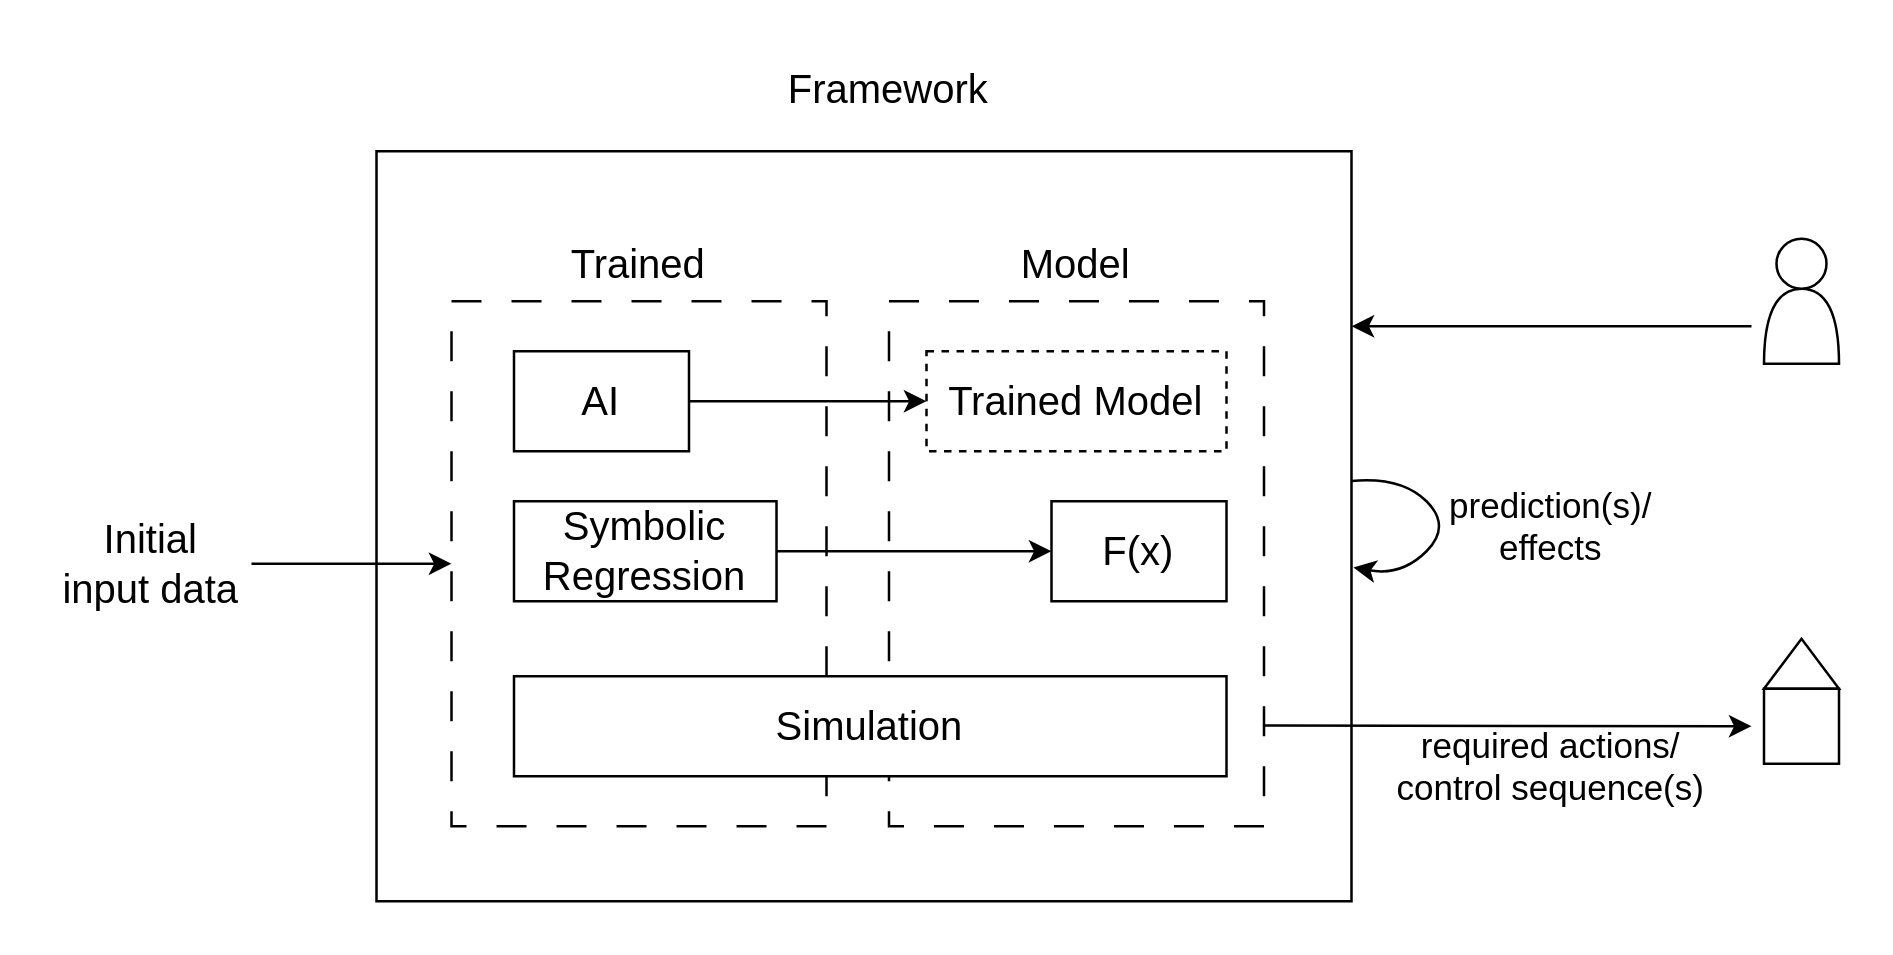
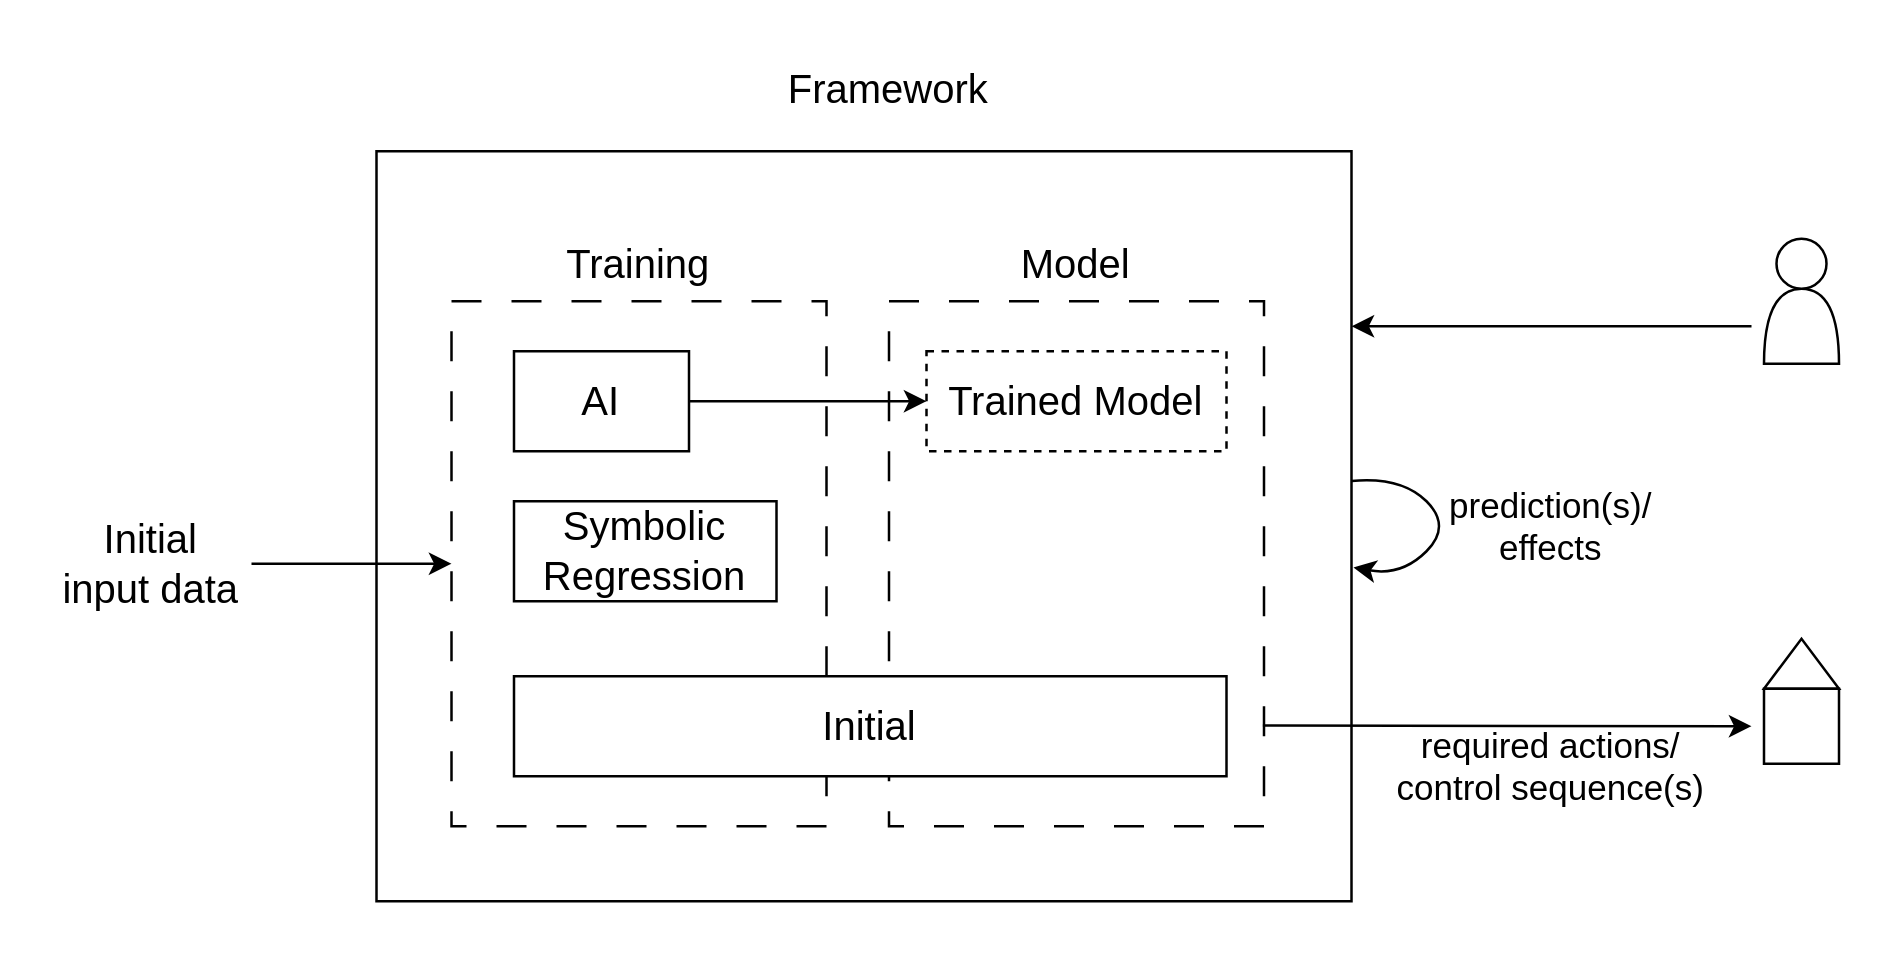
node "Trained": label "Trained" -> "Training"
edge "Symbolic Regression" -> "F(x)": removed
node "F(x)": removed
node "Simulation": label "Simulation" -> "Initial"
